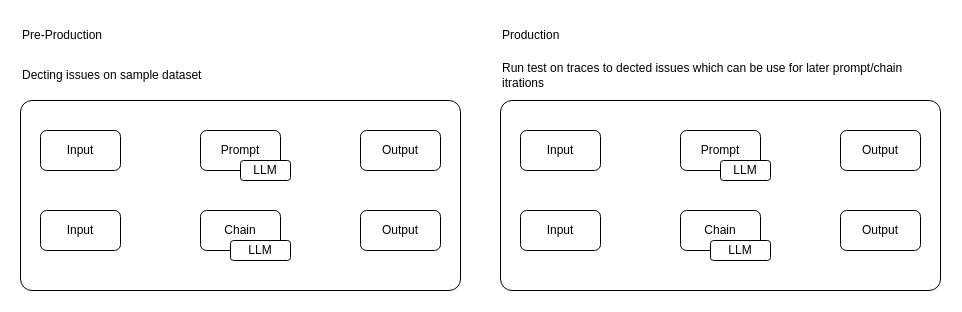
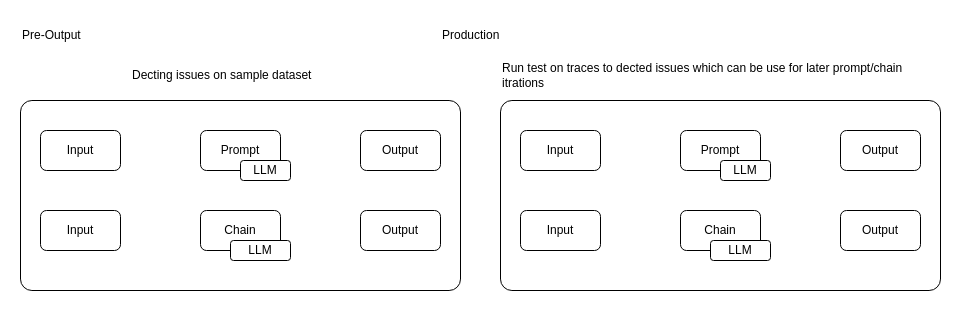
node "Pre-Production": label "Pre-Production" -> "Pre-Output"
node "Production": moved (556, 36) -> (496, 36)
node "Decting issues on sample dataset": moved (166, 76) -> (276, 76)
